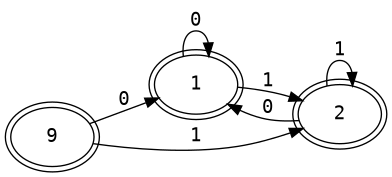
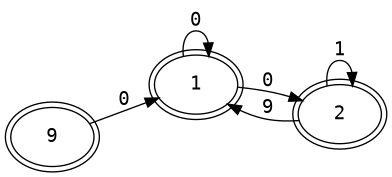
edge "1" -> "2": label "1" -> "0"
edge "2" -> "1": label "0" -> "9"
edge "9" -> "2": removed, label "1"
